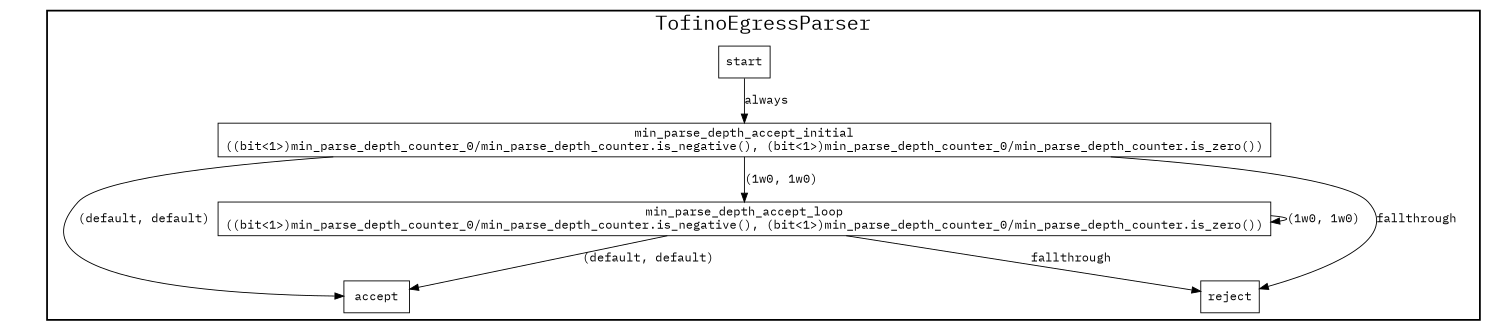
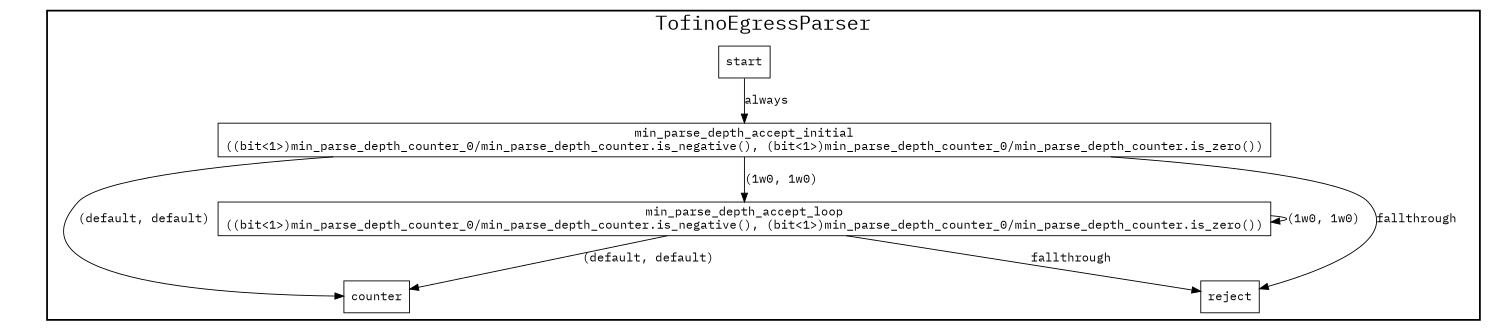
node "accept": label "accept" -> "counter"
